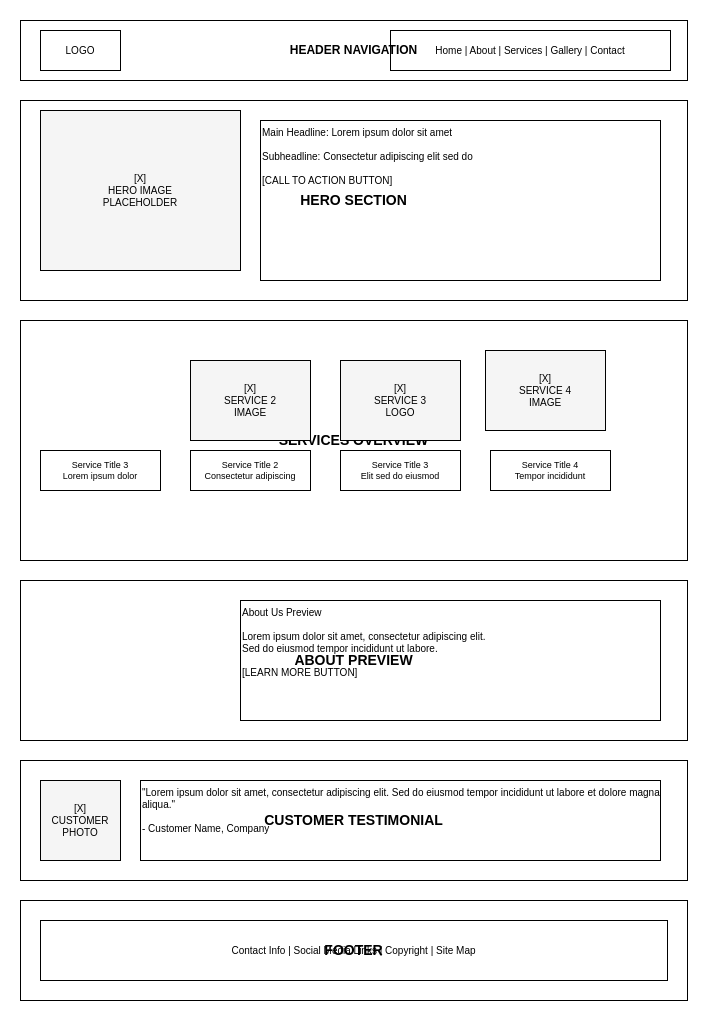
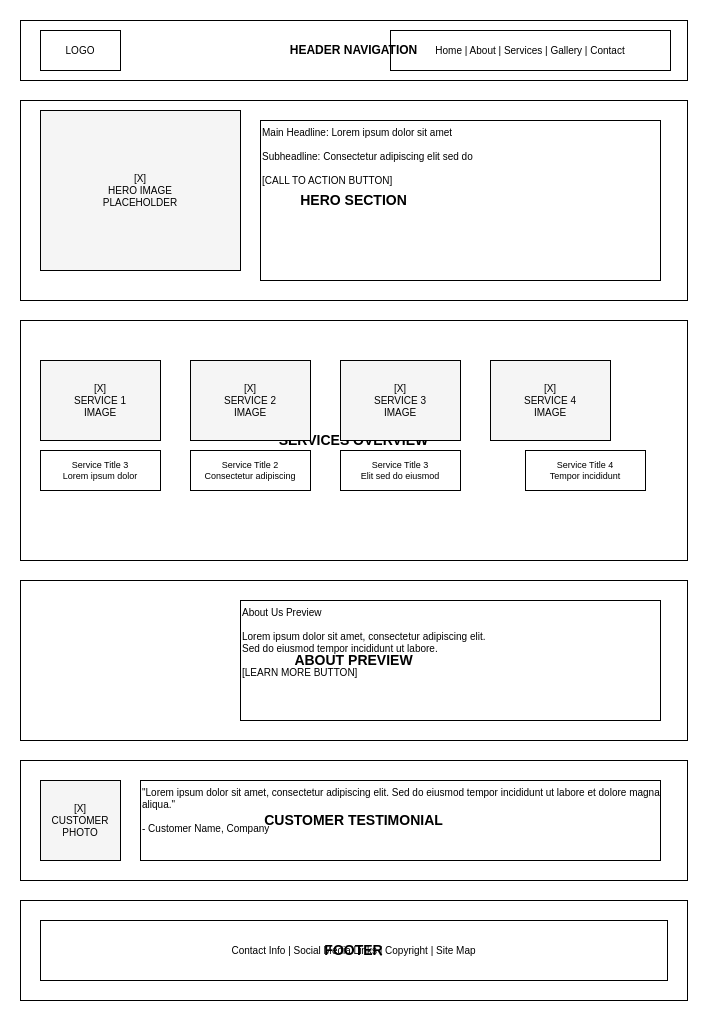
node "[X] SERVICE 4 IMAGE": moved (546, 391) -> (551, 401)
node "[X] SERVICE 1 IMAGE": added
node "[X] SERVICE 3 LOGO": label "[X] SERVICE 3 LOGO" -> "[X] SERVICE 3 IMAGE"
node "Service Title 4 Tempor incididunt": moved (551, 471) -> (586, 471)
